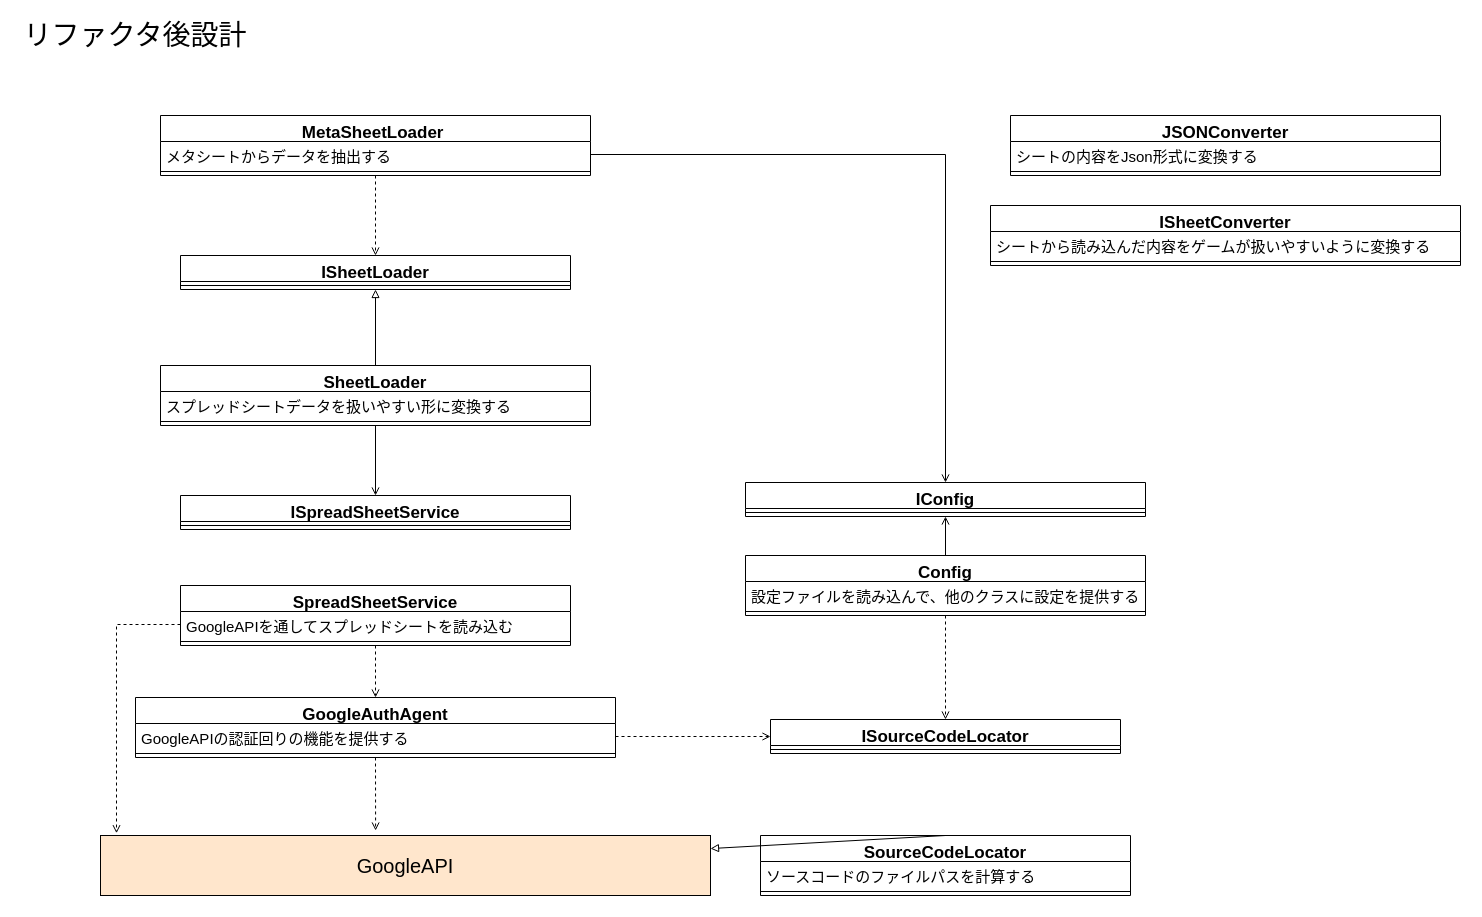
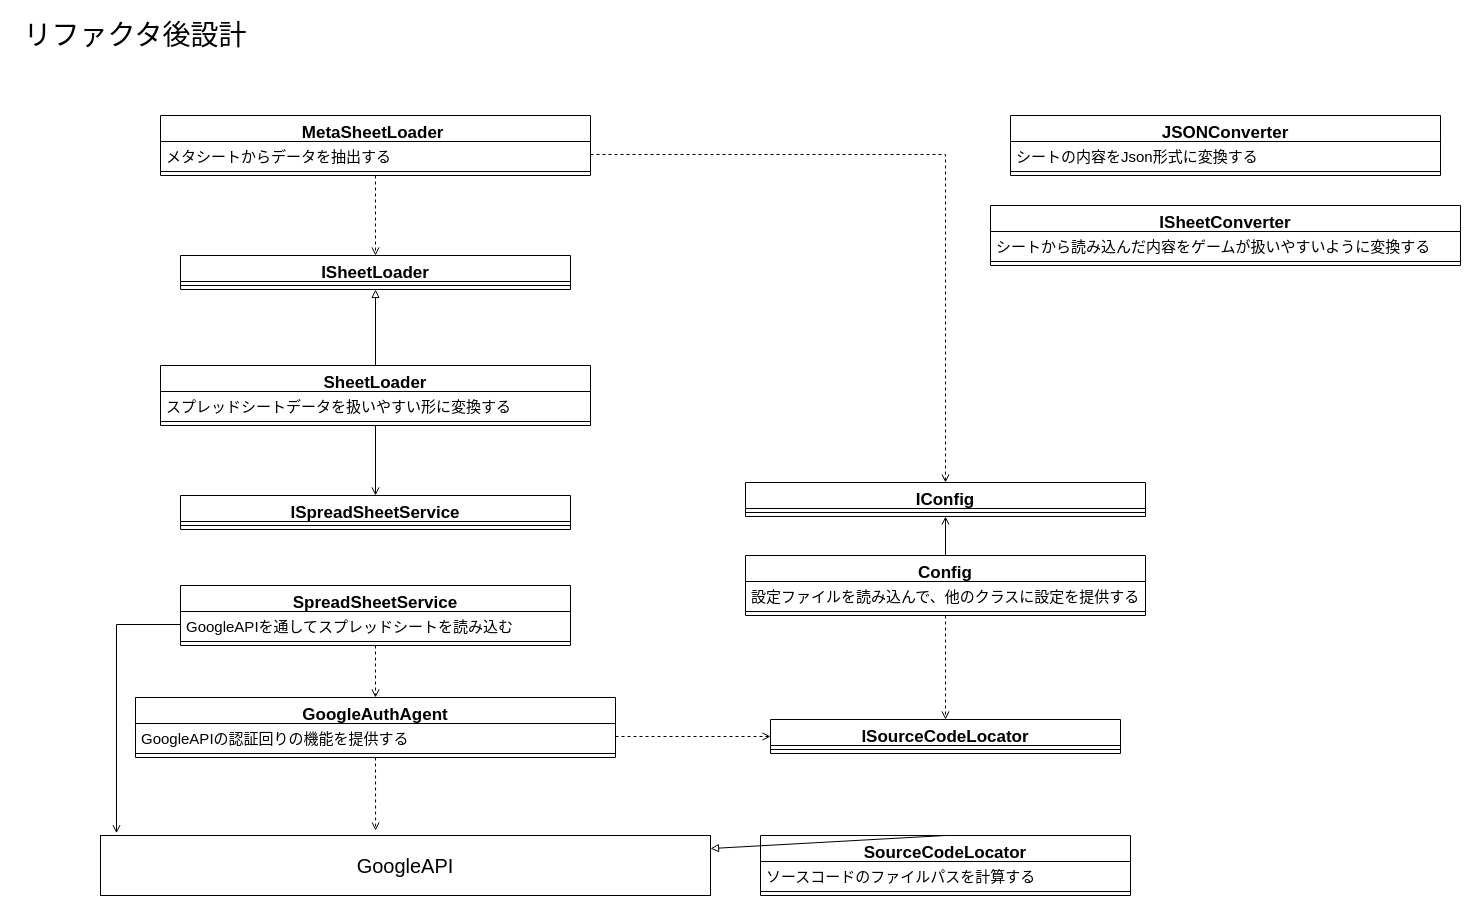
edge "メタシートからデータを抽出する" -> "IConfig": style solid -> dashed
edge "GoogleAPIを通してスプレッドシートを読み込む" -> "GoogleAPI": style dashed -> solid
node "GoogleAPI": fillcolor #ffe6cc -> #ffffff
